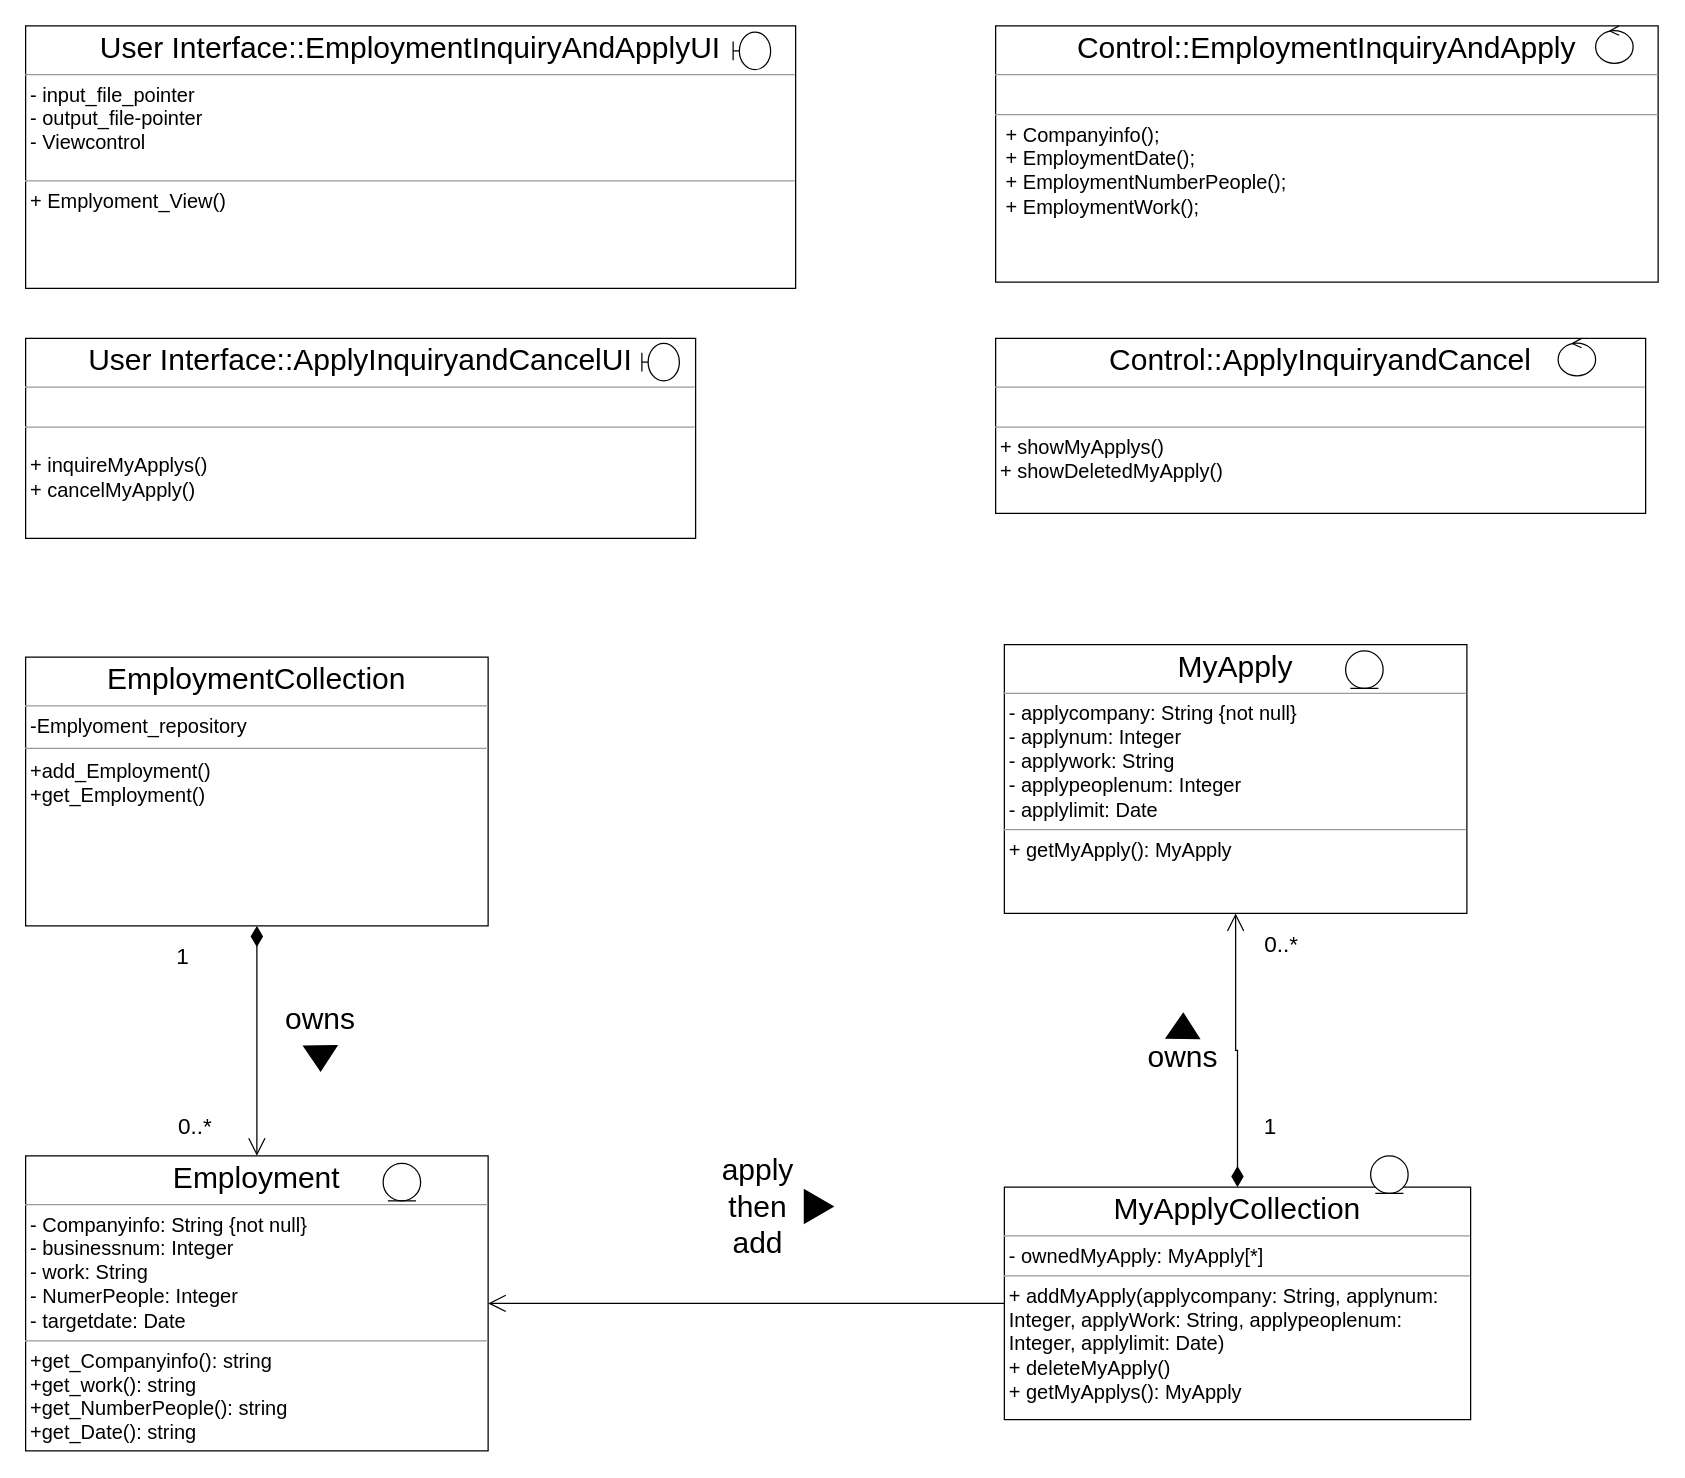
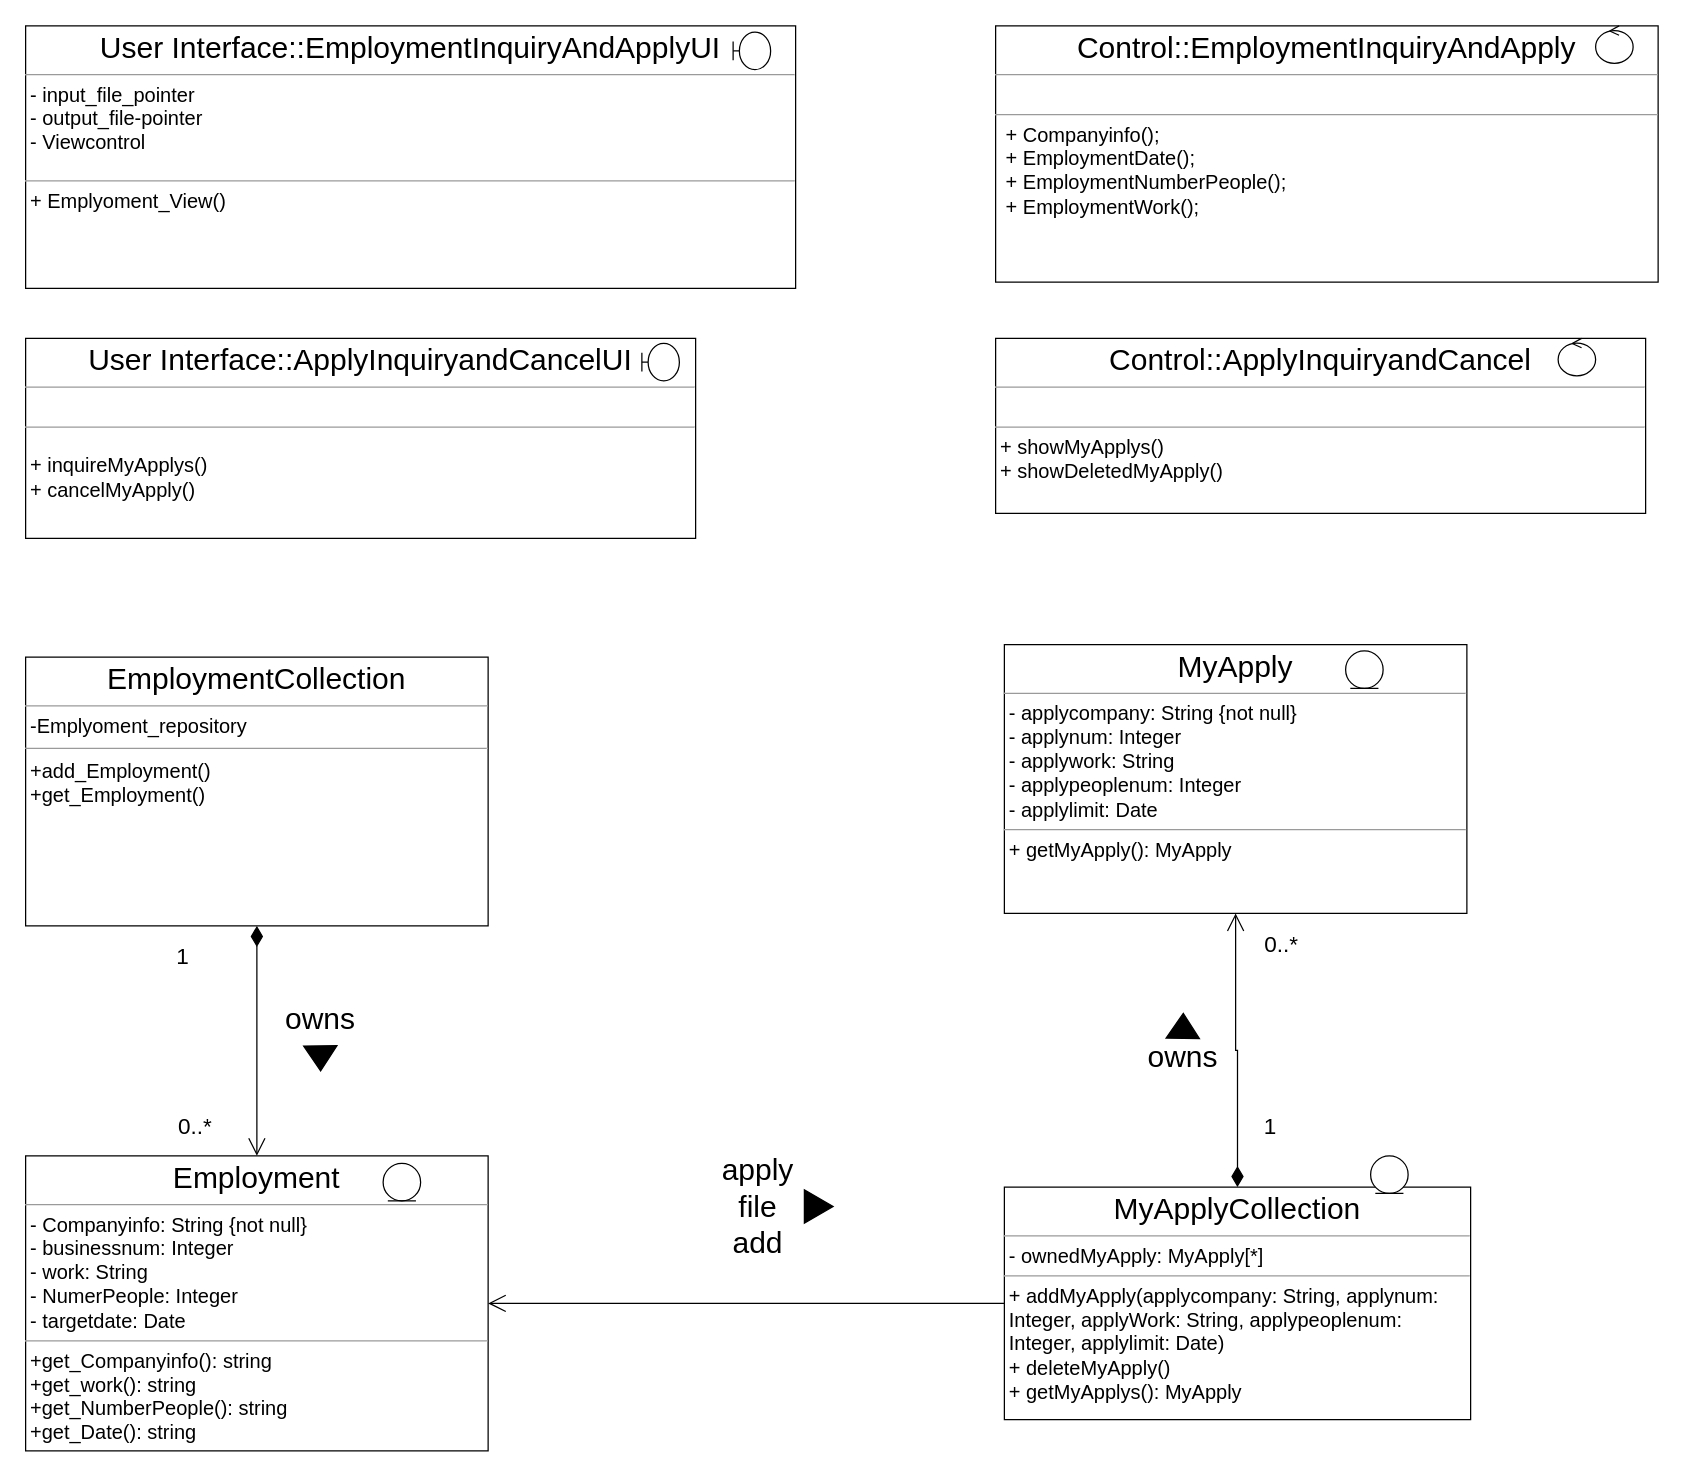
node "apply then add": label "apply then add" -> "apply file add"
